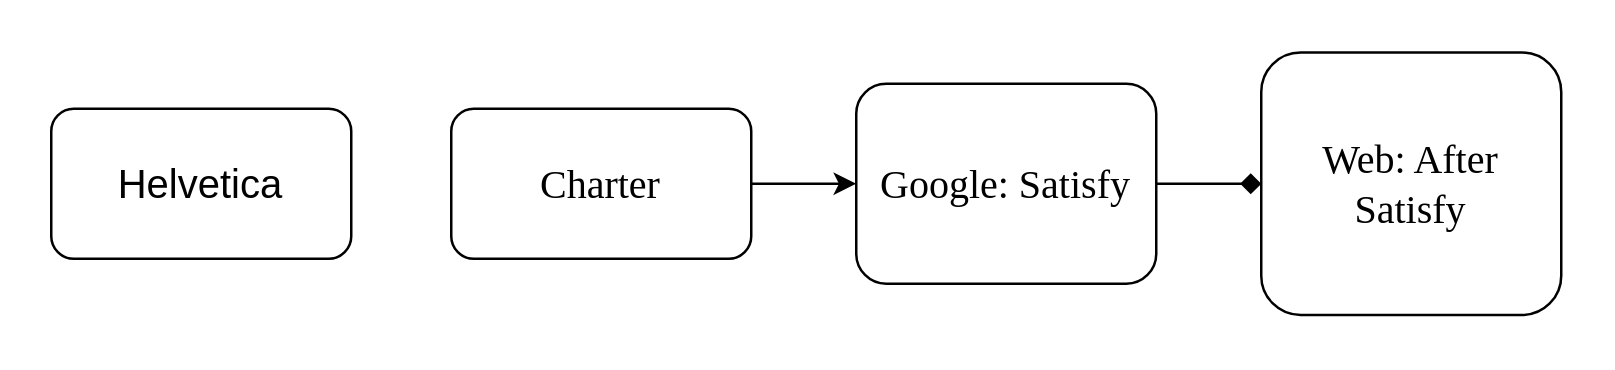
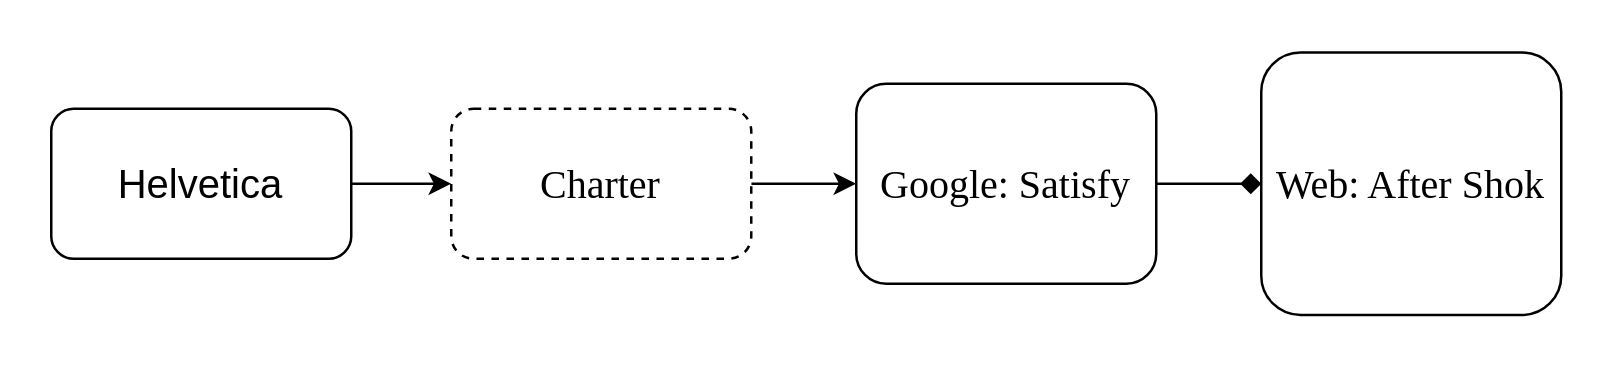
edge "Helvetica" -> "Charter": added
node "Charter": style solid -> dashed
node "Web: After Satisfy": label "Web: After Satisfy" -> "Web: After Shok"
